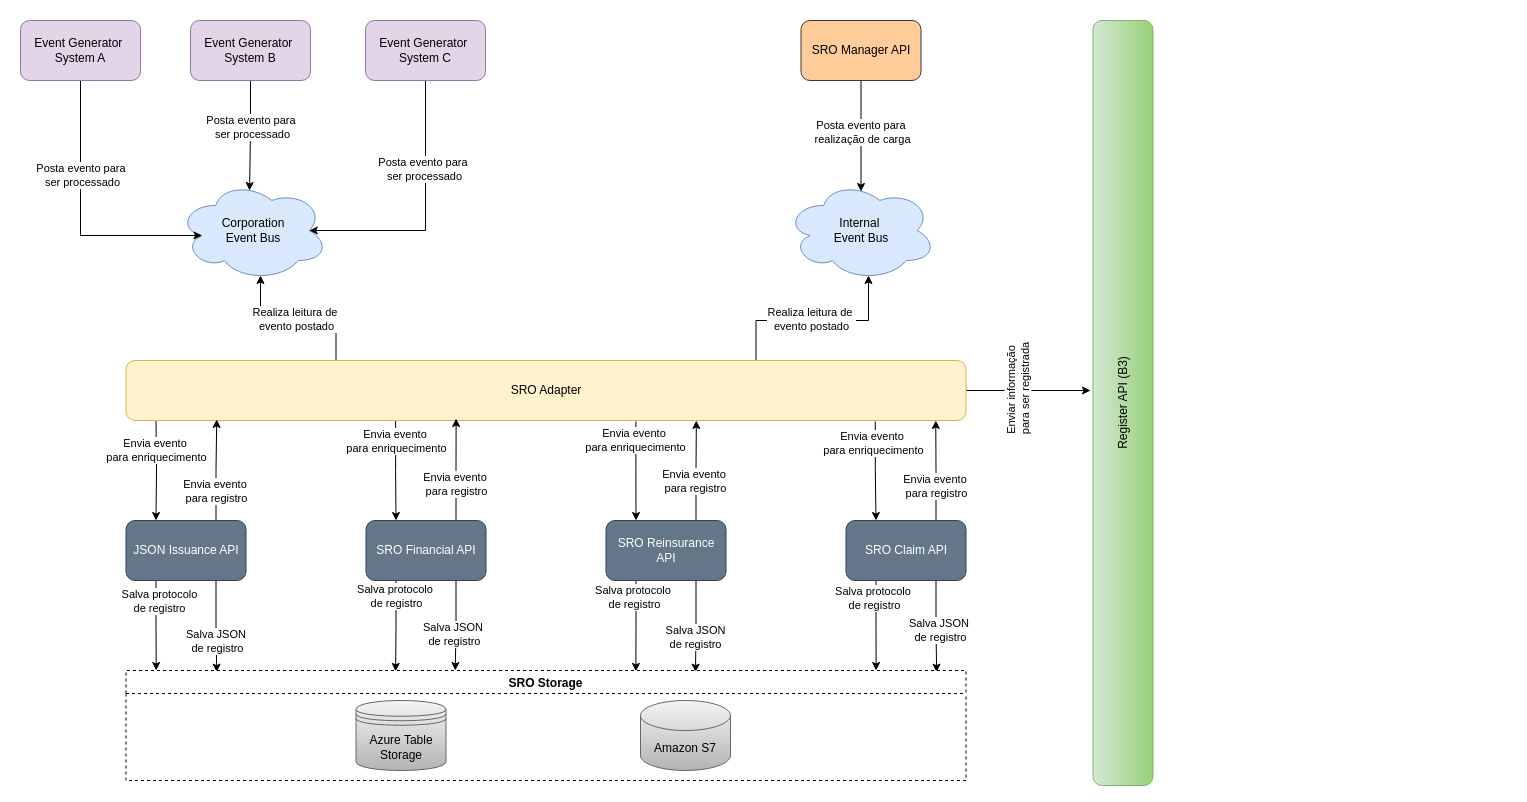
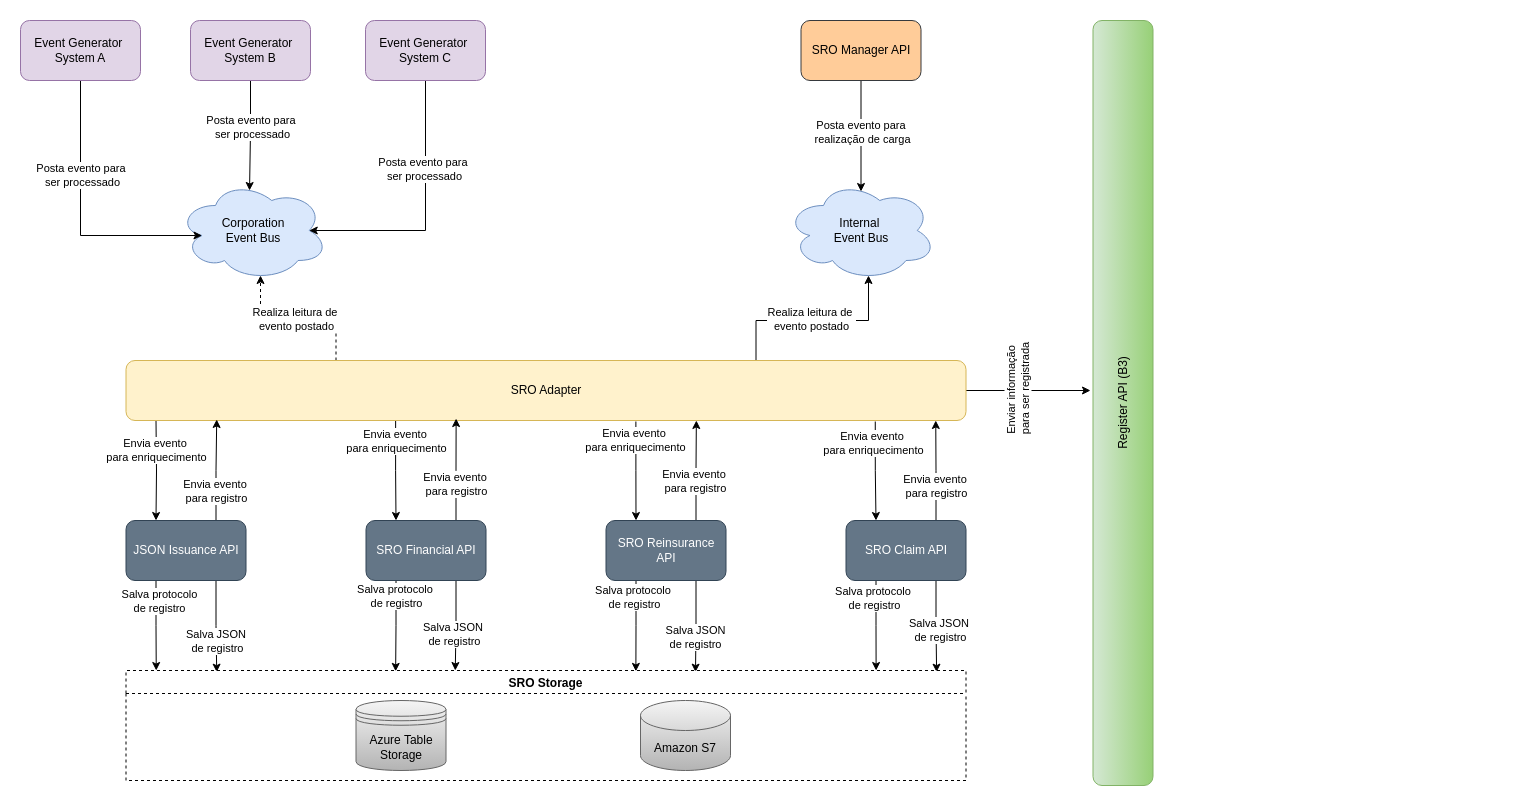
edge "SRO Adapter" -> "Corporation Event Bus": style solid -> dashed
